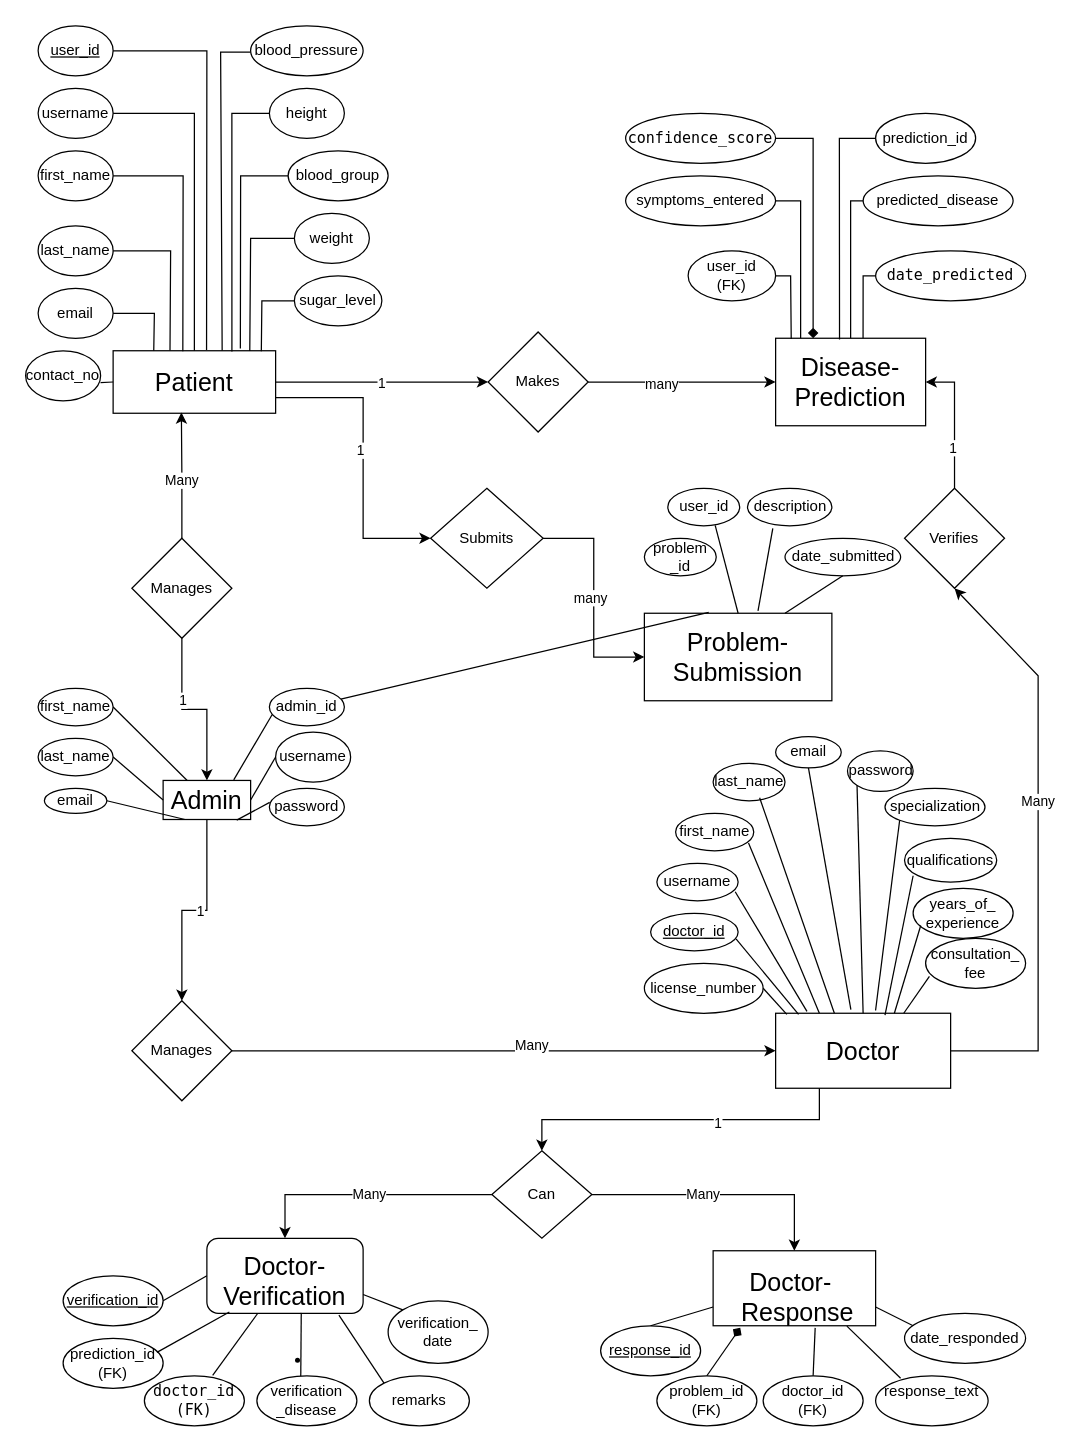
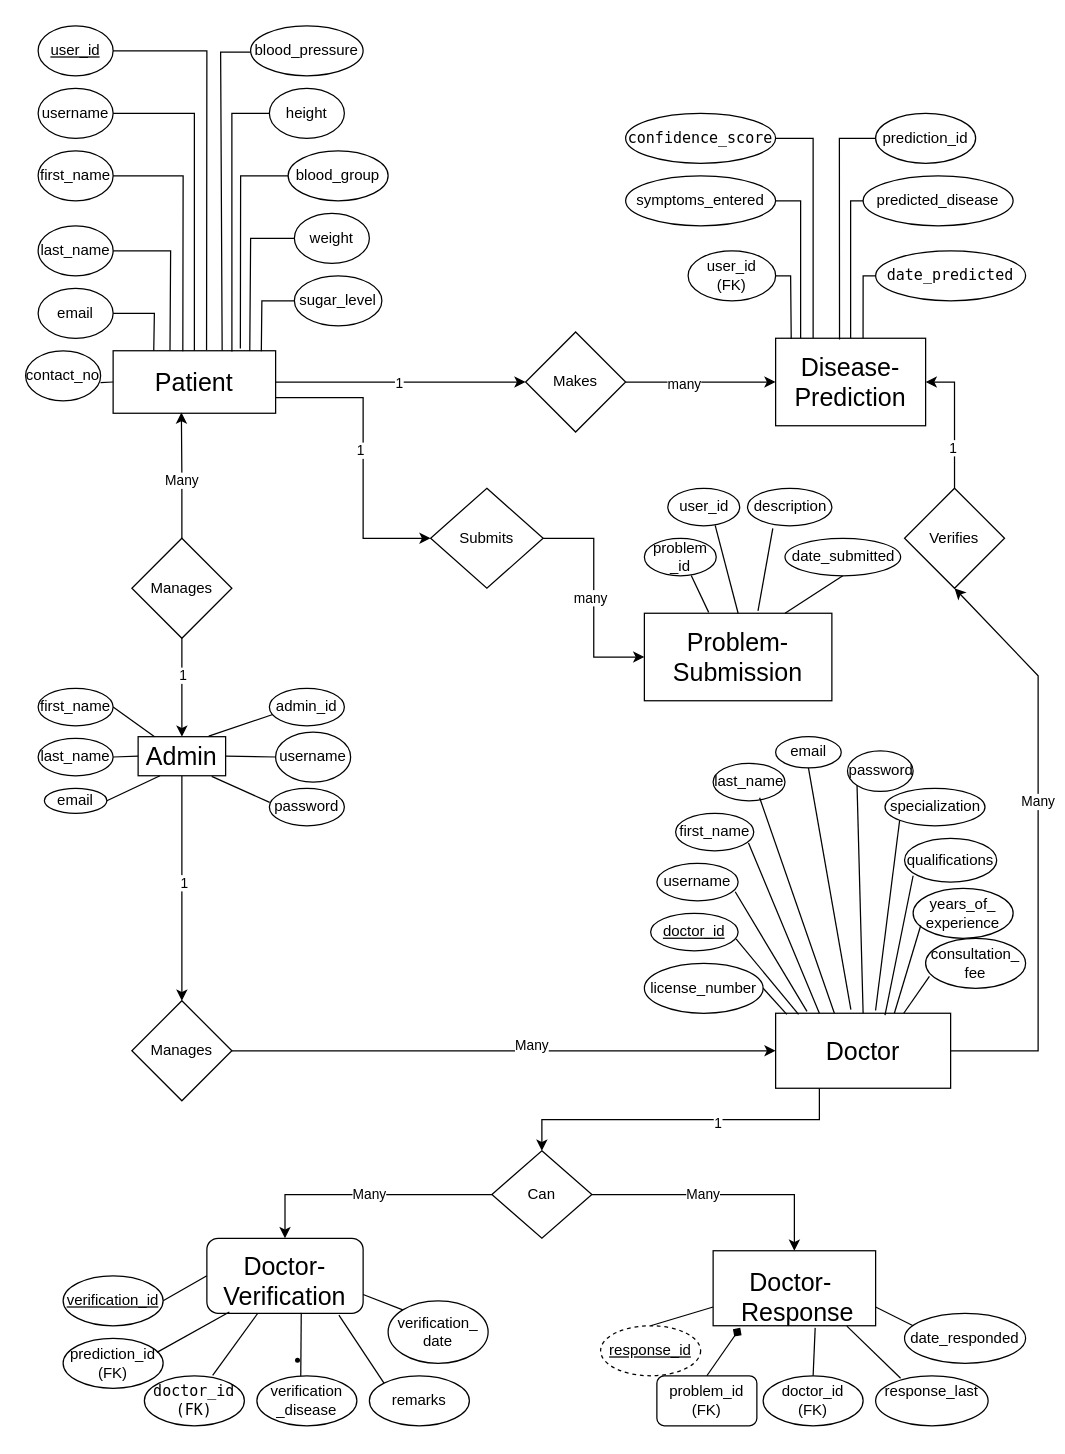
edge "confidence_score" -> "Disease-Prediction": arrowhead diamond -> none
node "Makes": moved (538, 382) -> (576, 382)
edge "Problem-Submission" -- "admin_id": now "Problem-Submission" -- "problem _id"
node "Admin": moved (207, 800) -> (182, 756)
node "response_id": style solid -> dashed
node "problem_id (FK)": shape ellipse -> rounded rectangle
node "response_text": label "response_text" -> "response_last"
